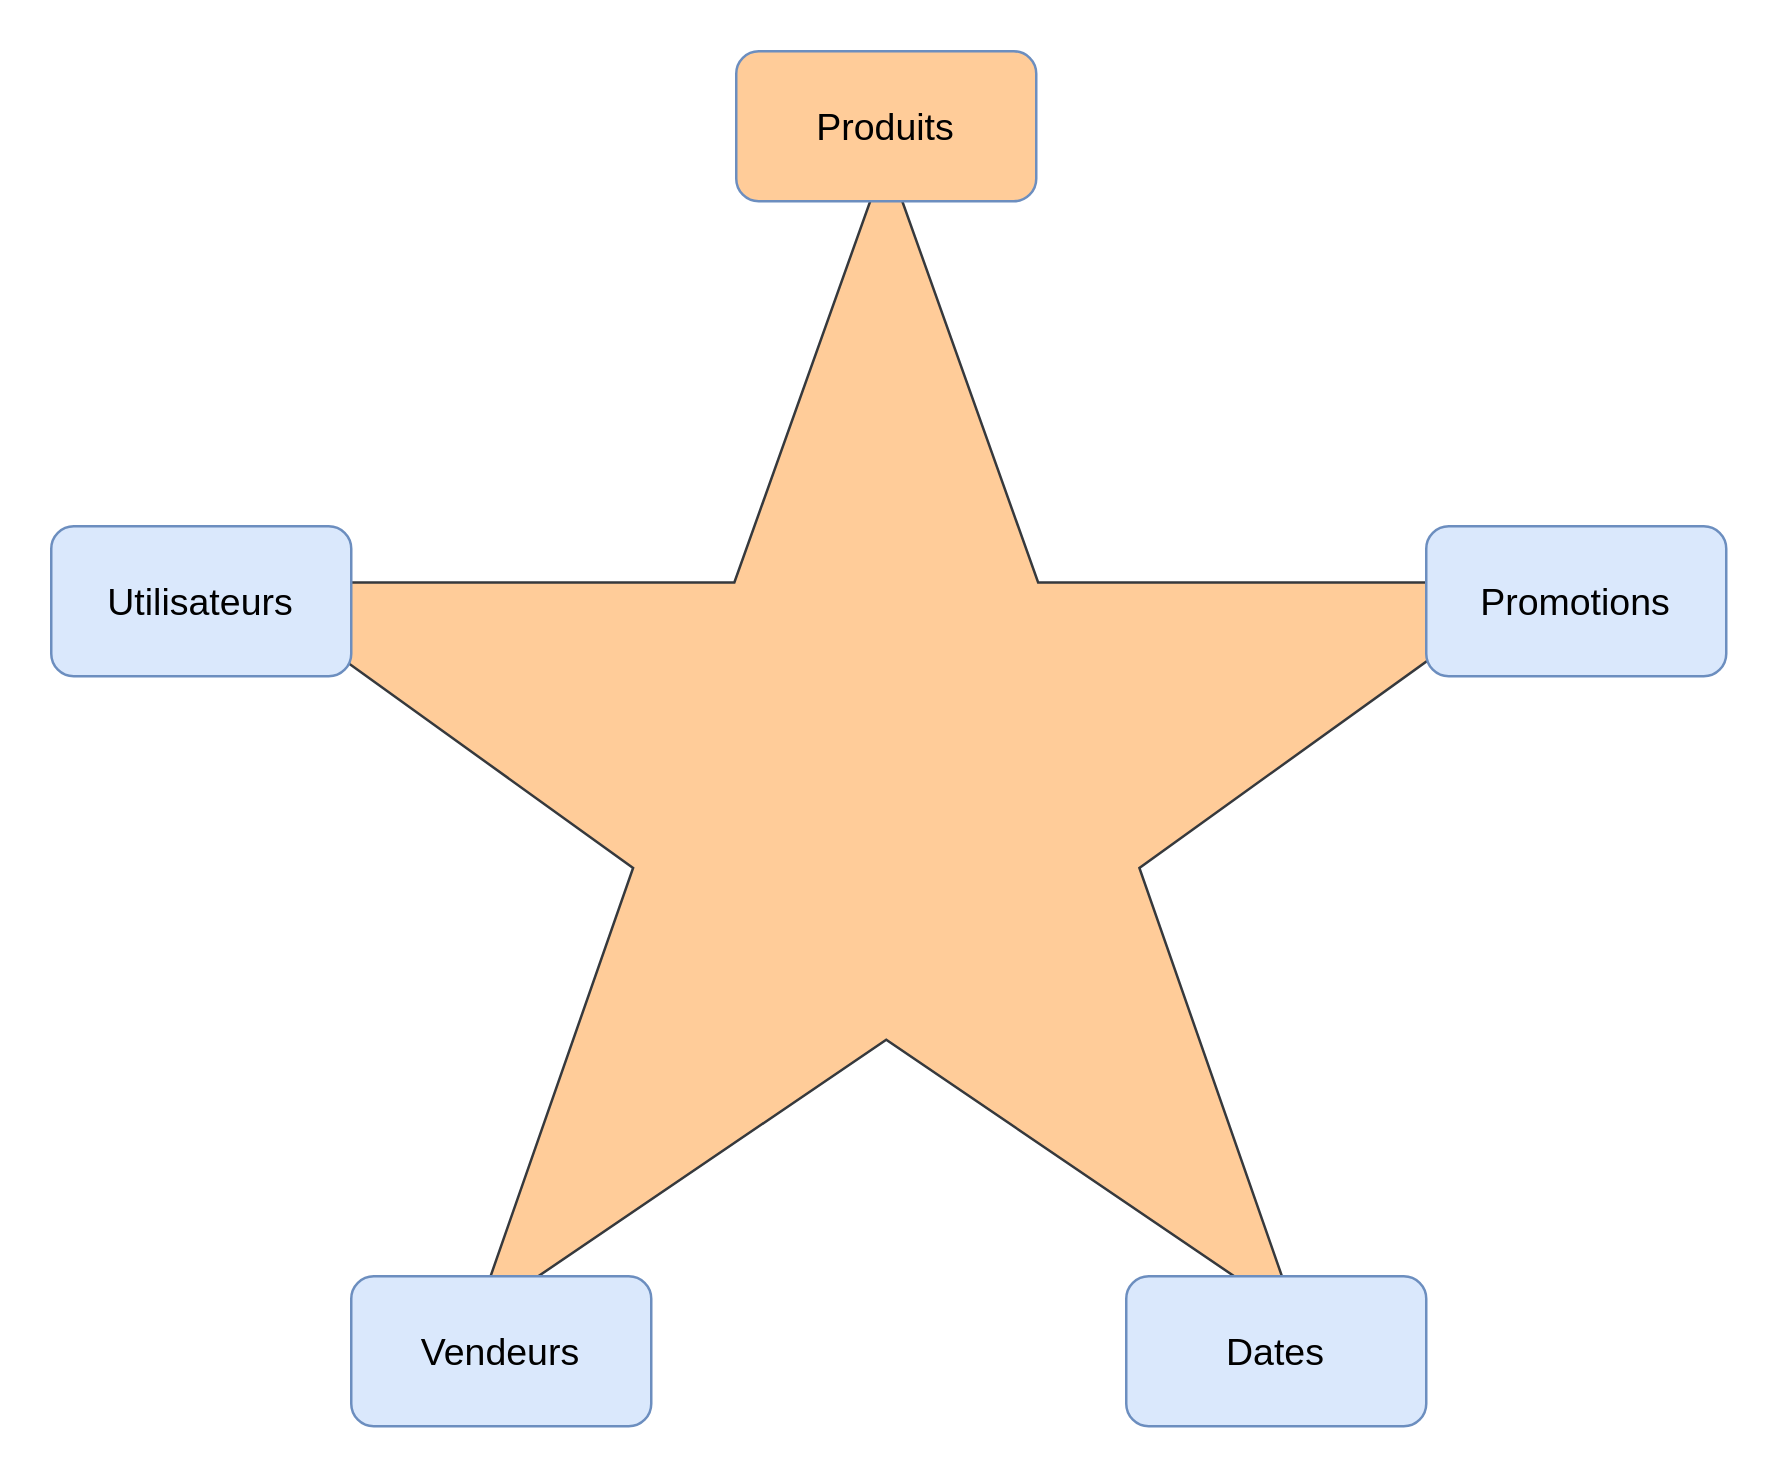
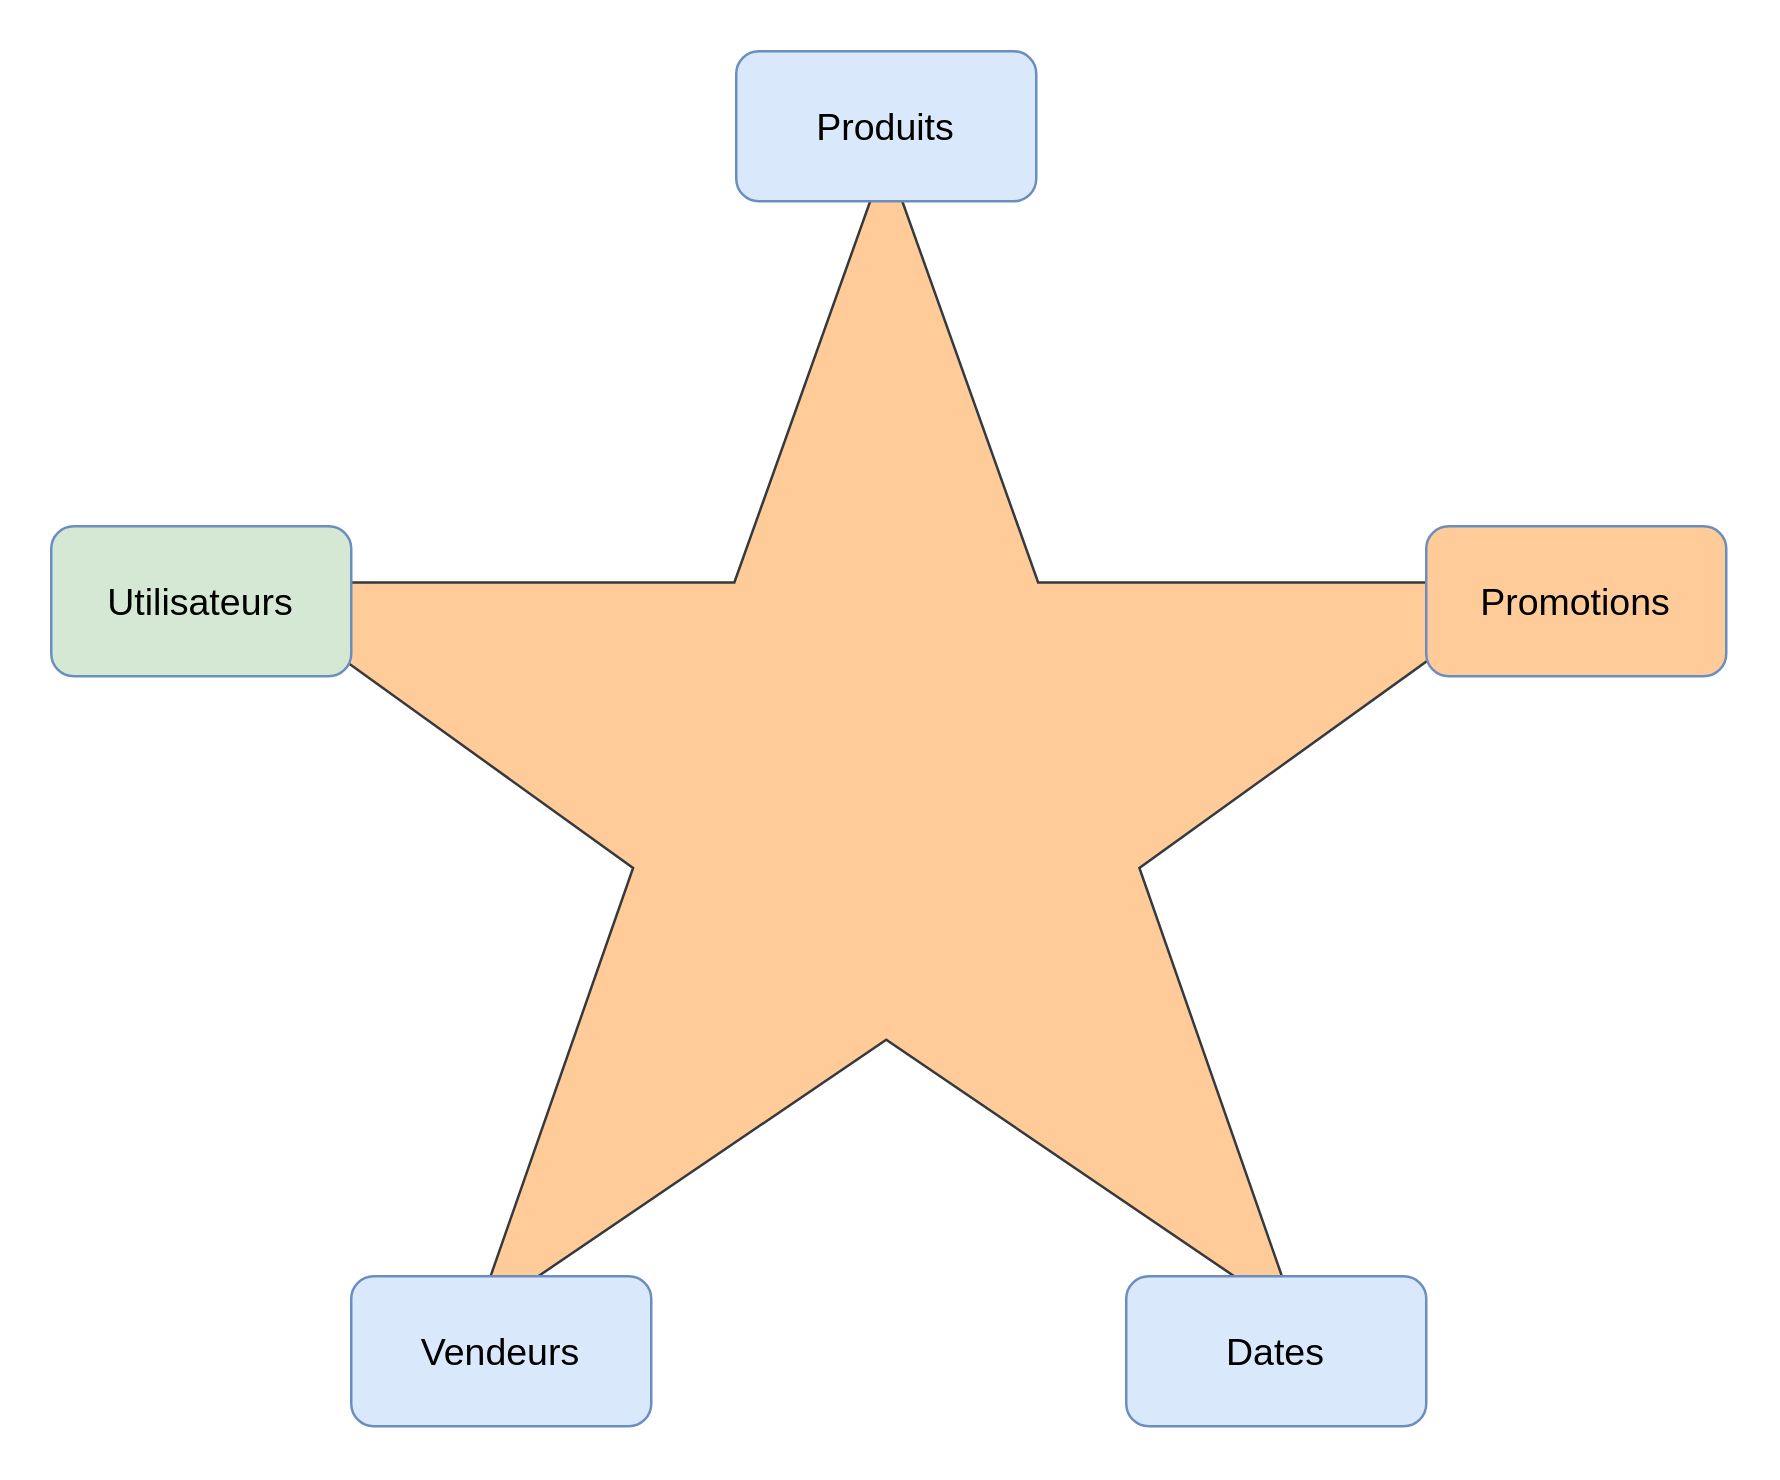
node "Produits": fillcolor #ffcc99 -> #dae8fc
node "Utilisateurs": fillcolor #dae8fc -> #d5e8d4
node "Promotions": fillcolor #dae8fc -> #ffcc99
